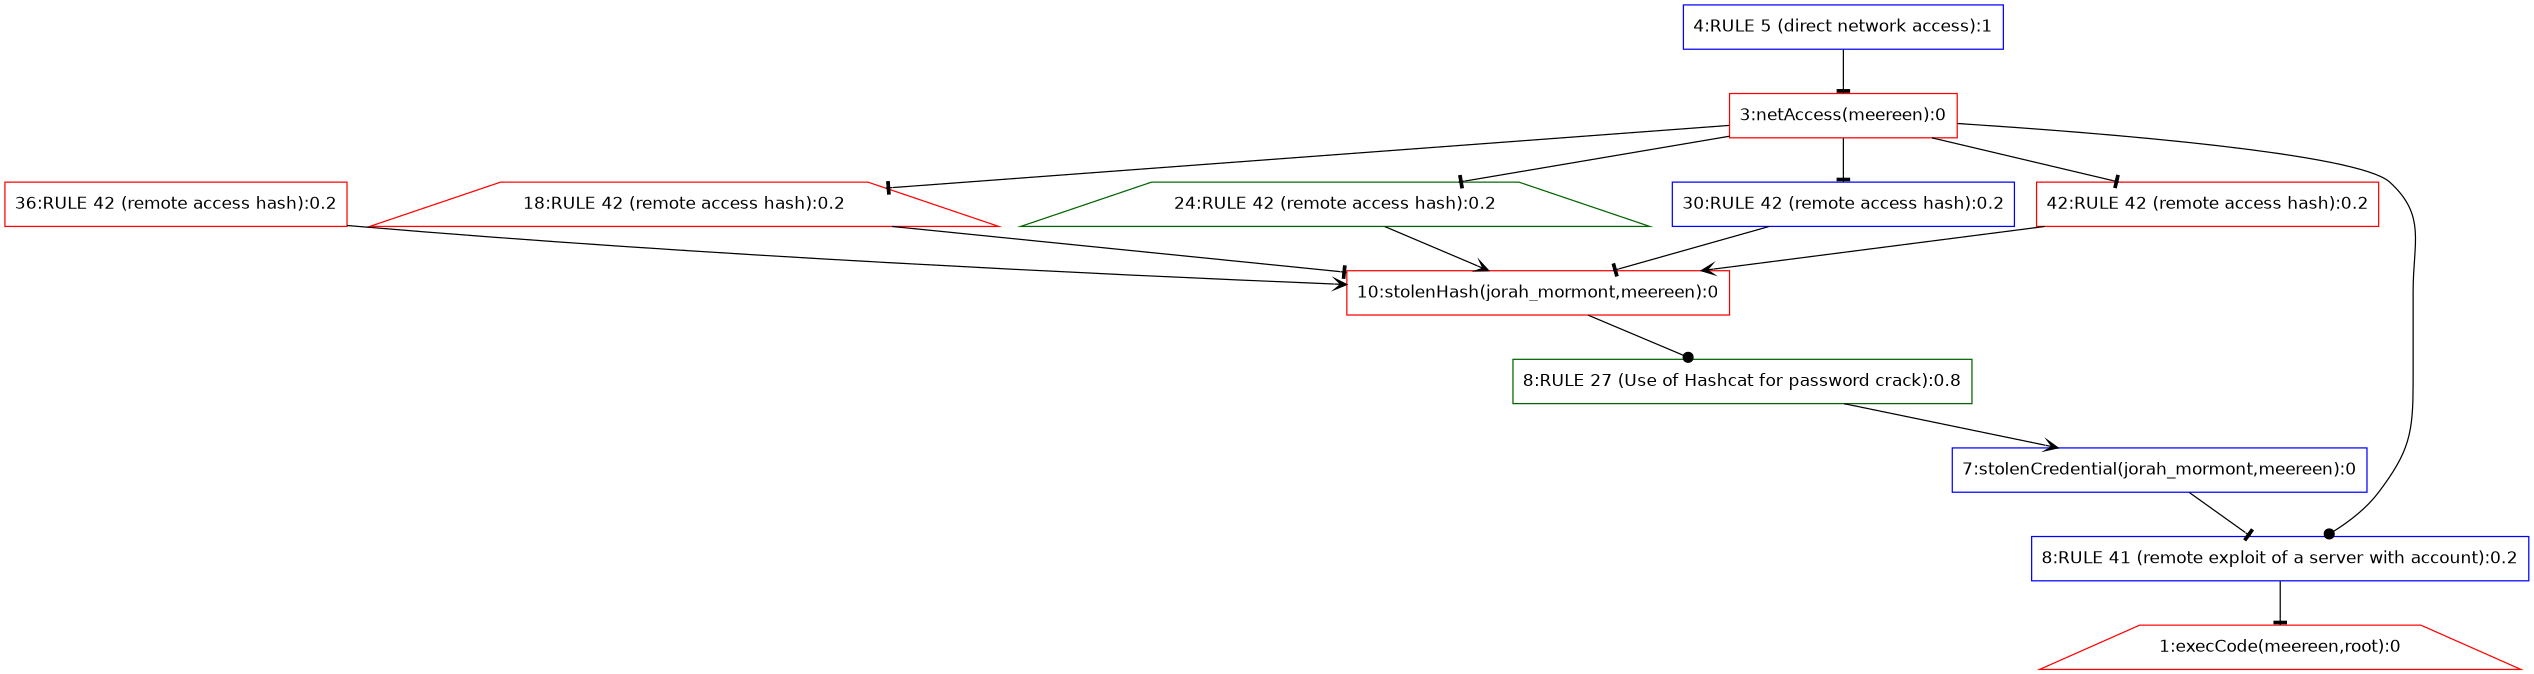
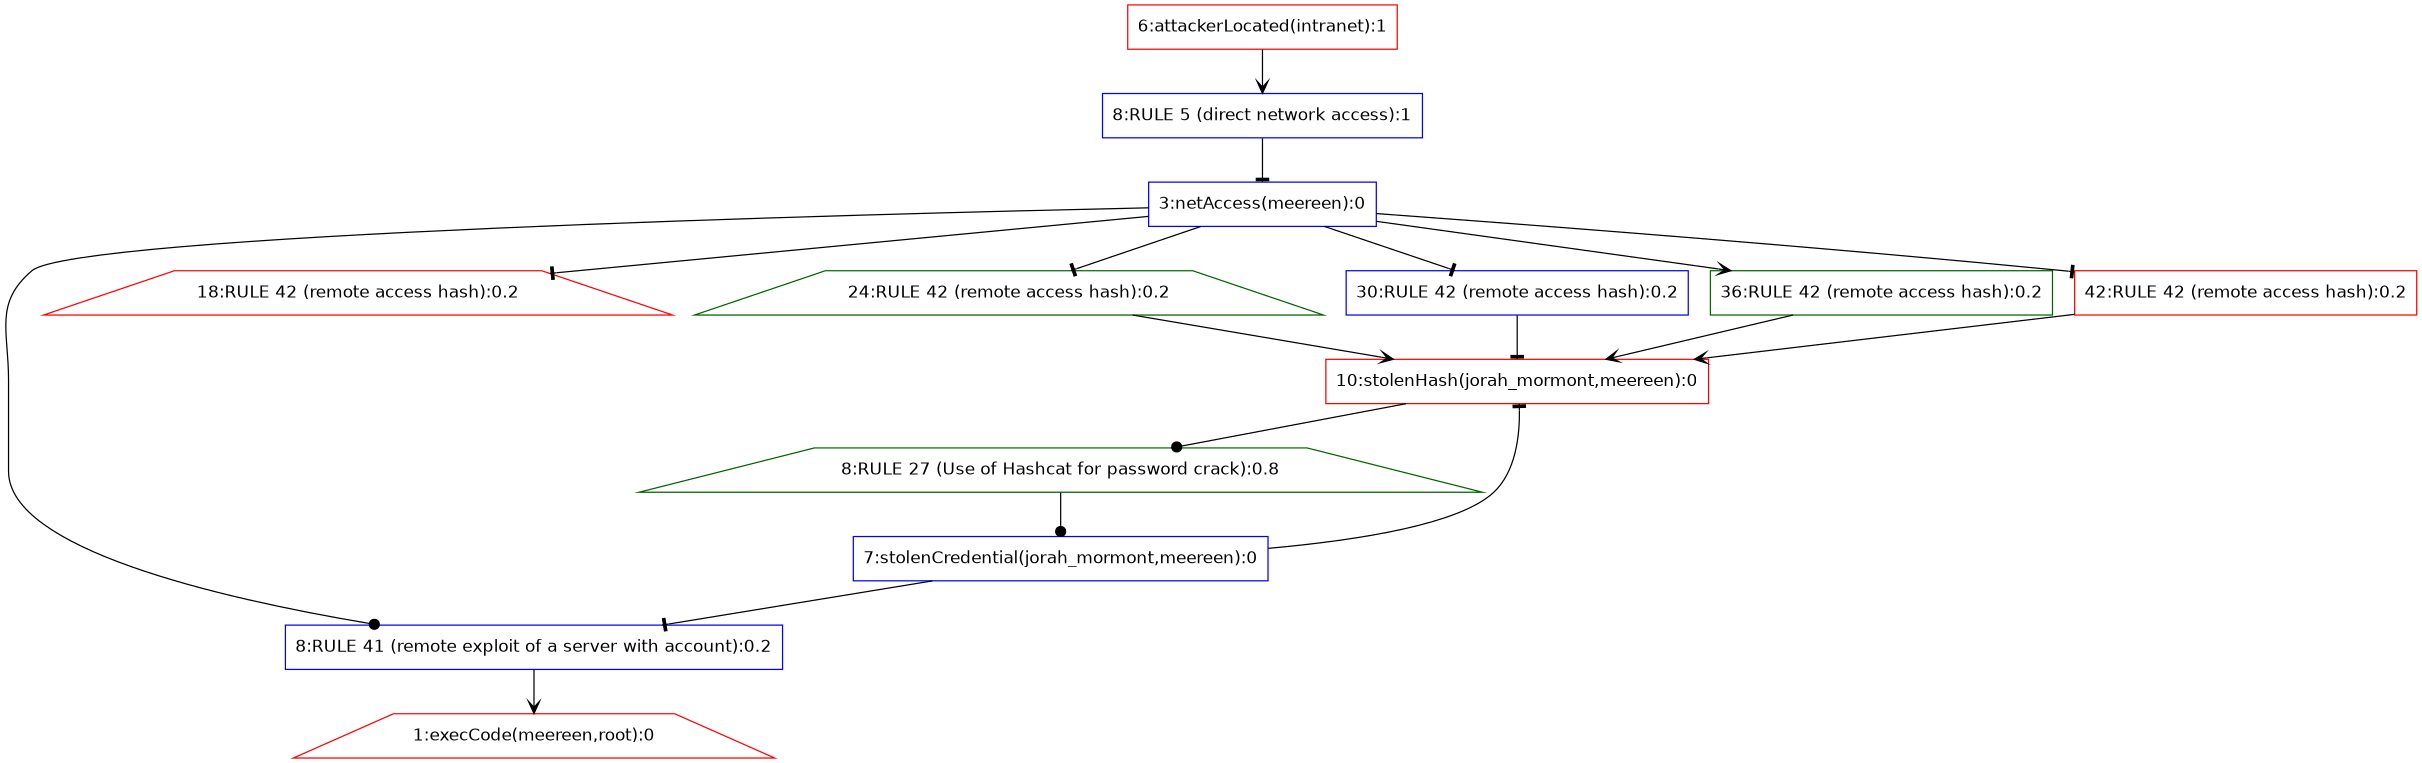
node "6:attackerLocated(intranet):1": added
node "4:RULE 5 (direct network access):1": label "4:RULE 5 (direct network access):1" -> "8:RULE 5 (direct network access):1"
node "3:netAccess(meereen):0": color red -> blue
node "36:RULE 42 (remote access hash):0.2": color red -> darkgreen
edge "3:netAccess(meereen):0" -> "36:RULE 42 (remote access hash):0.2": added
edge "18:RULE 42 (remote access hash):0.2" -> "10:stolenHash(jorah_mormont,meereen):0": now "7:stolenCredential(jorah_mormont,meereen):0" -> "10:stolenHash(jorah_mormont,meereen):0"
node "8:RULE 27 (Use of Hashcat for password crack):0.8": shape box -> trapezium
edge "8:RULE 27 (Use of Hashcat for password crack):0.8" -> "7:stolenCredential(jorah_mormont,meereen):0": arrowhead vee -> dot
edge "8:RULE 41 (remote exploit of a server with account):0.2" -> "1:execCode(meereen,root):0": arrowhead tee -> vee
